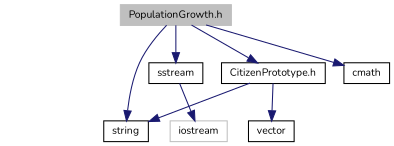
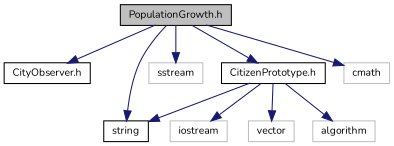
node "PopulationGrowth.h": color grey75 -> black
node "CityObserver.h": added
node "sstream": color black -> grey75
node "cmath": color black -> grey75
edge "sstream" -> "iostream": now "CitizenPrototype.h" -> "iostream"
node "vector": color black -> grey75
node "algorithm": added
